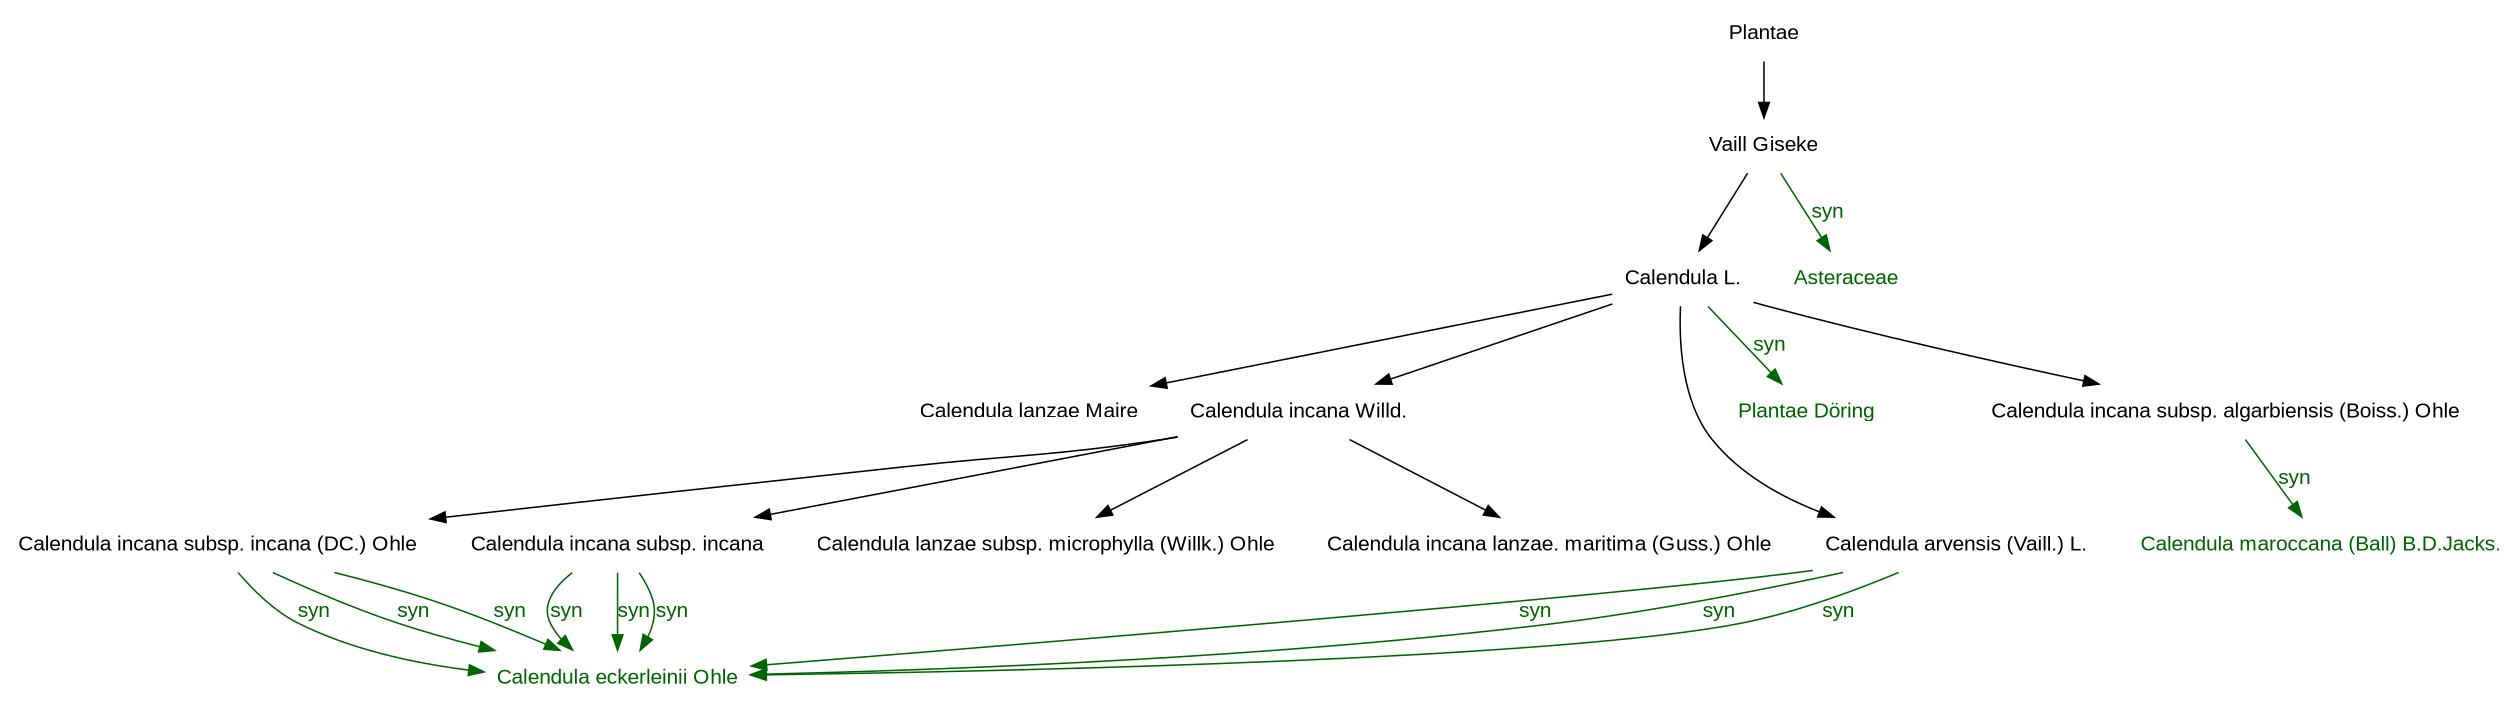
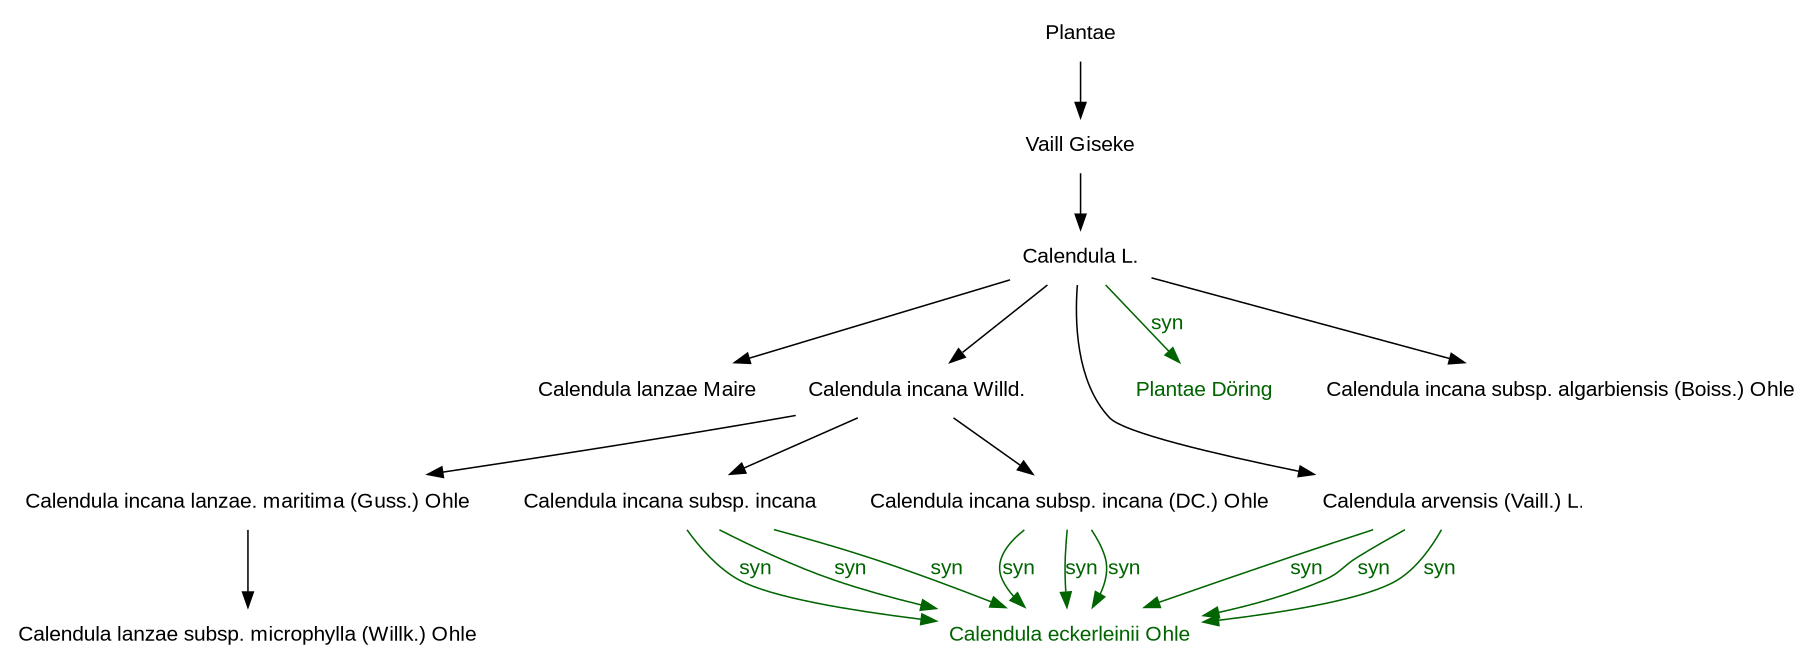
node "Asteraceae": removed
edge "Calendula incana Willd." -> "Calendula lanzae subsp. microphylla (Willk.) Ohle": now "Calendula incana lanzae. maritima (Guss.) Ohle" -> "Calendula lanzae subsp. microphylla (Willk.) Ohle"
node "Calendula maroccana (Ball) B.D.Jacks.": removed
